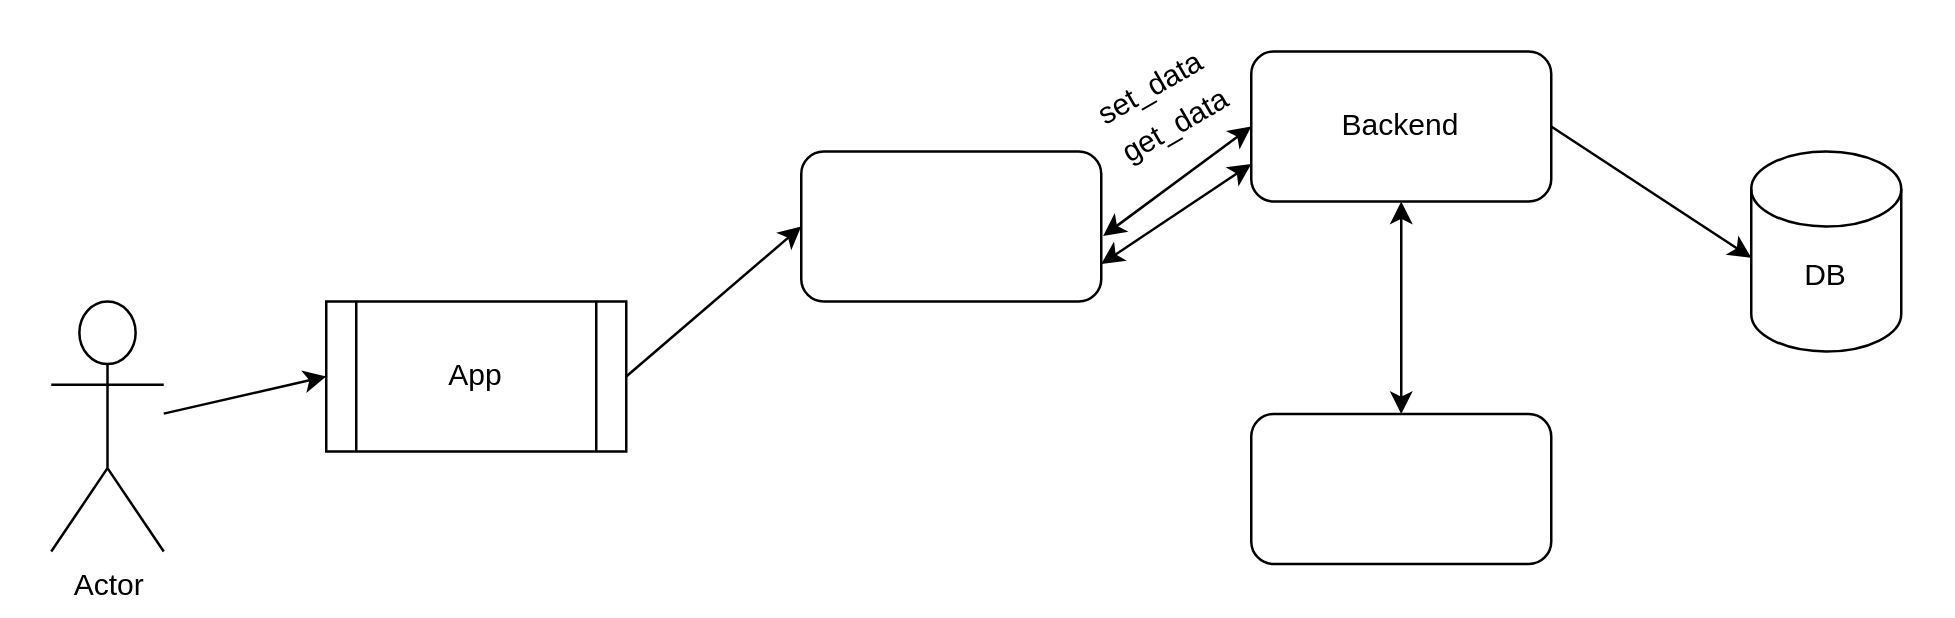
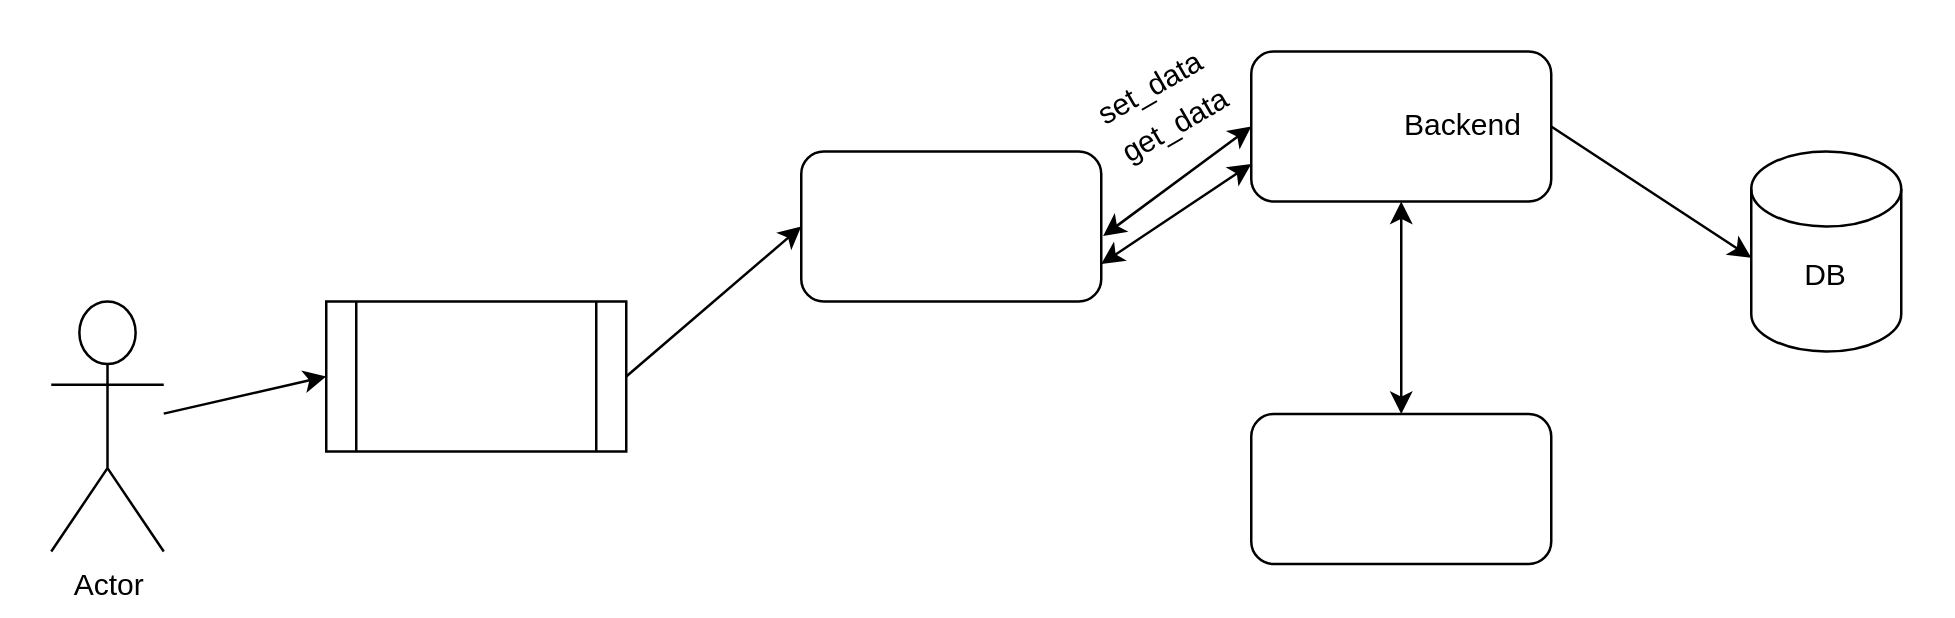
node "Backend": moved (1401, 126) -> (1464, 126)
node "App": removed
